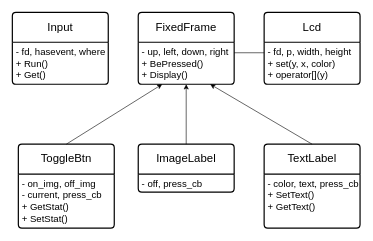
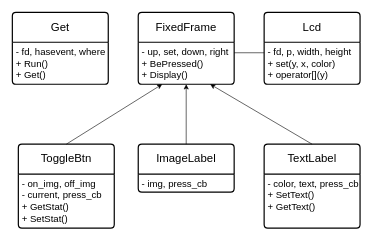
node "Input": label "Input" -> "Get"
node "- up, left, down, right + BePressed() + Display()": label "- up, left, down, right + BePressed() + Display()" -> "- up, set, down, right + BePressed() + Display()"
node "- off, press_cb": label "- off, press_cb" -> "- img, press_cb"
